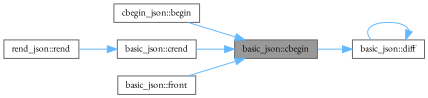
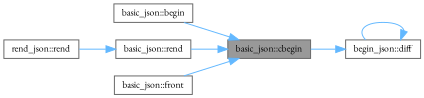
node "cbegin_json::begin": label "cbegin_json::begin" -> "basic_json::begin"
node "basic_json::crend": label "basic_json::crend" -> "basic_json::rend"
node "basic_json::diff": label "basic_json::diff" -> "begin_json::diff"
